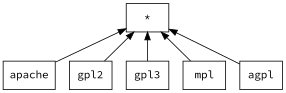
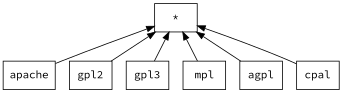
node "cpal": added
